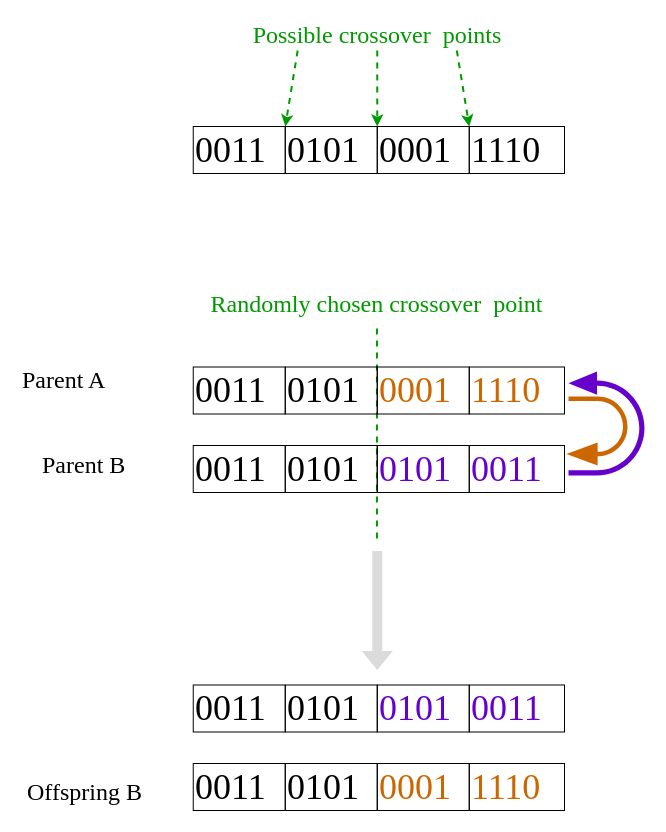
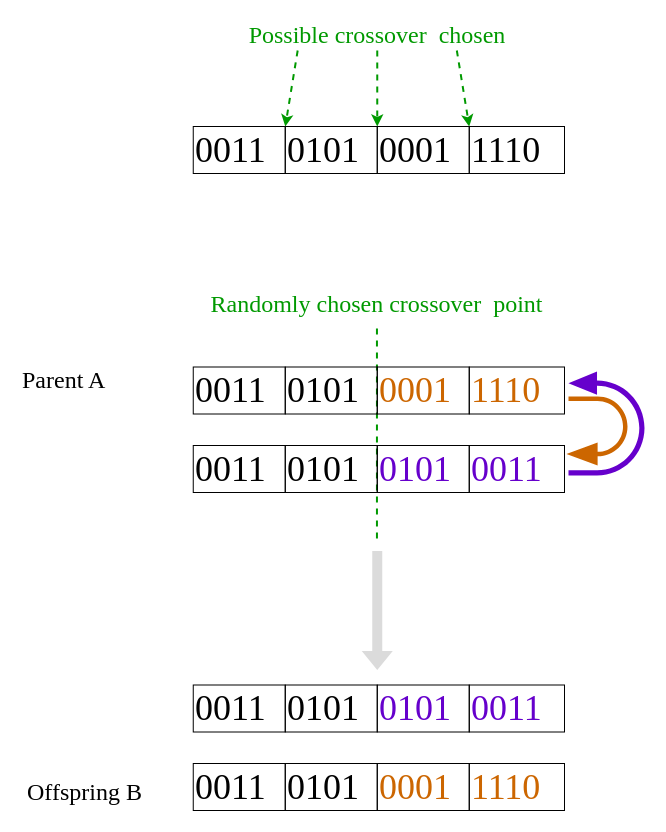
node "Possible crossover points": label "Possible crossover points" -> "Possible crossover chosen"
node "Parent B": removed
